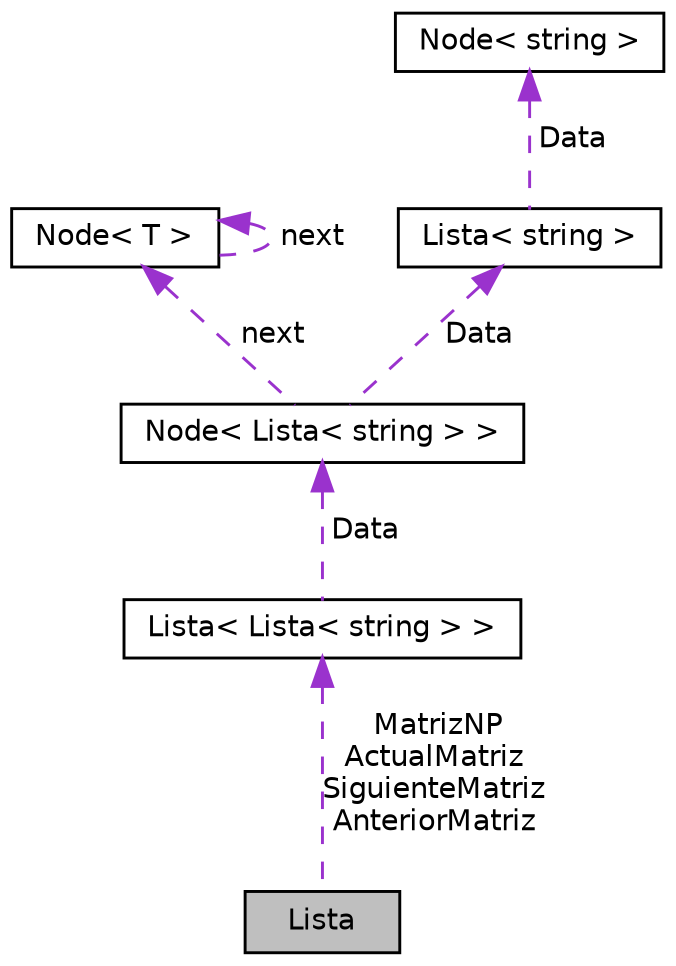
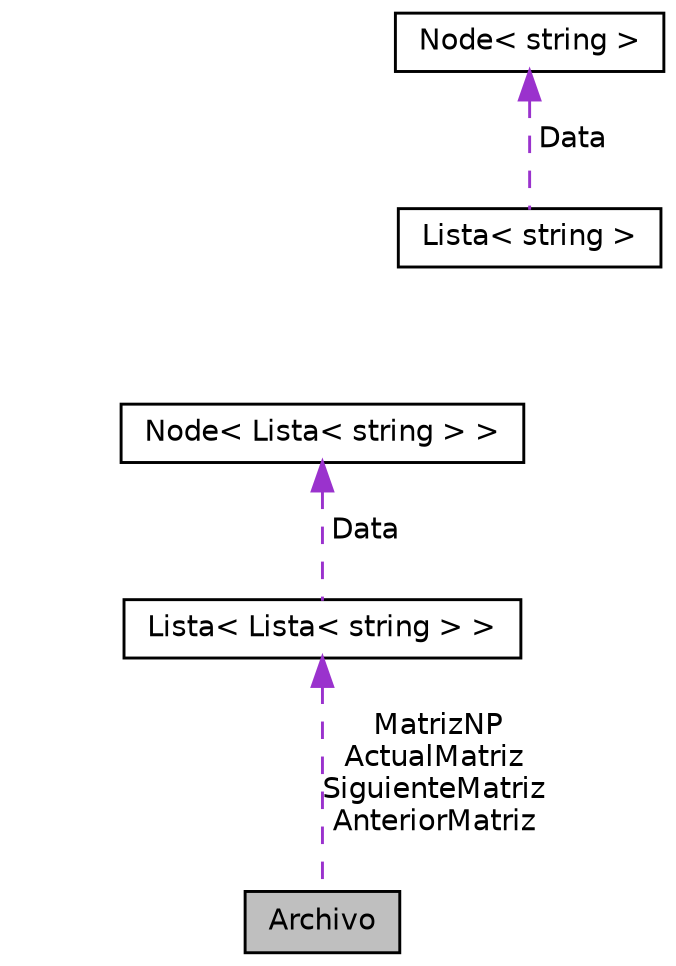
node "Node< T >": removed
edge "Node< Lista< string > >" -> "Lista< string >": removed, label "Data"
node "Lista": label "Lista" -> "Archivo"
